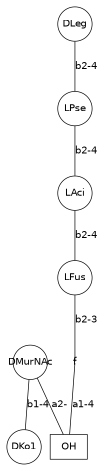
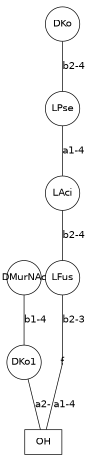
node "DLeg": label "DLeg" -> "DKo"
edge "LPse" -- "LAci": label "b2-4" -> "a1-4"
edge "DMurNAc" -- "OH": now "DKo1" -- "OH"
